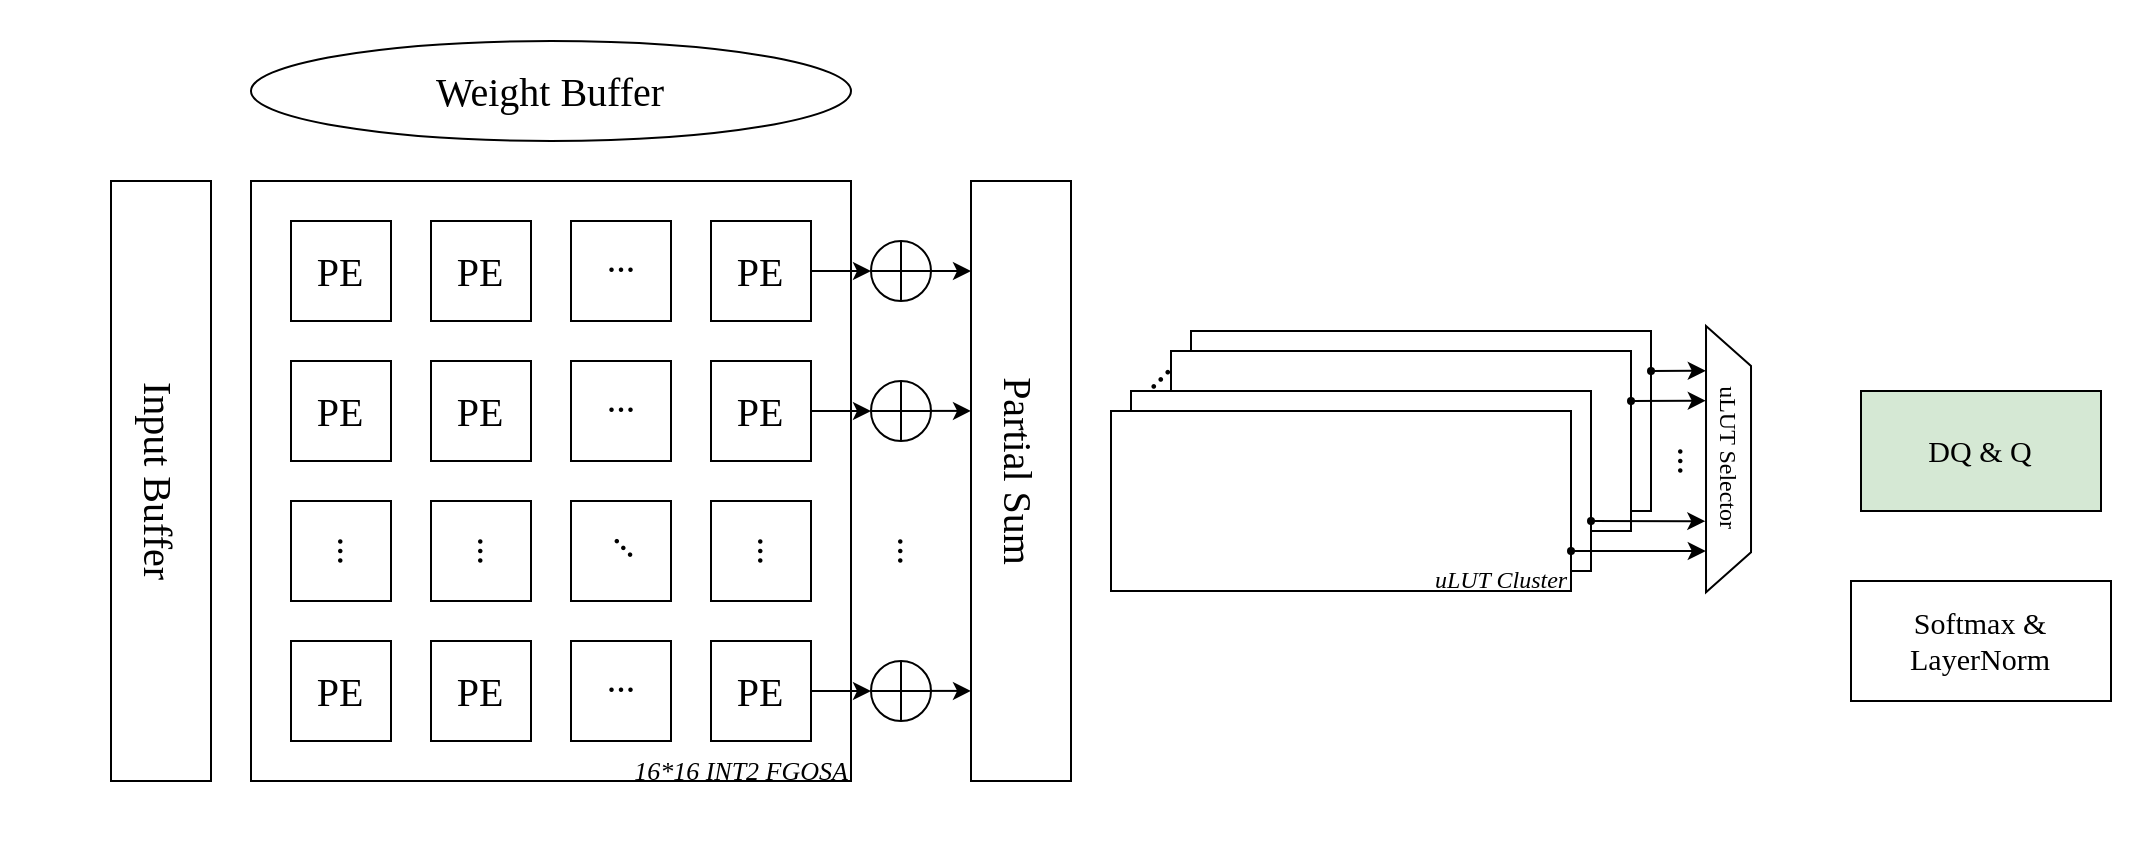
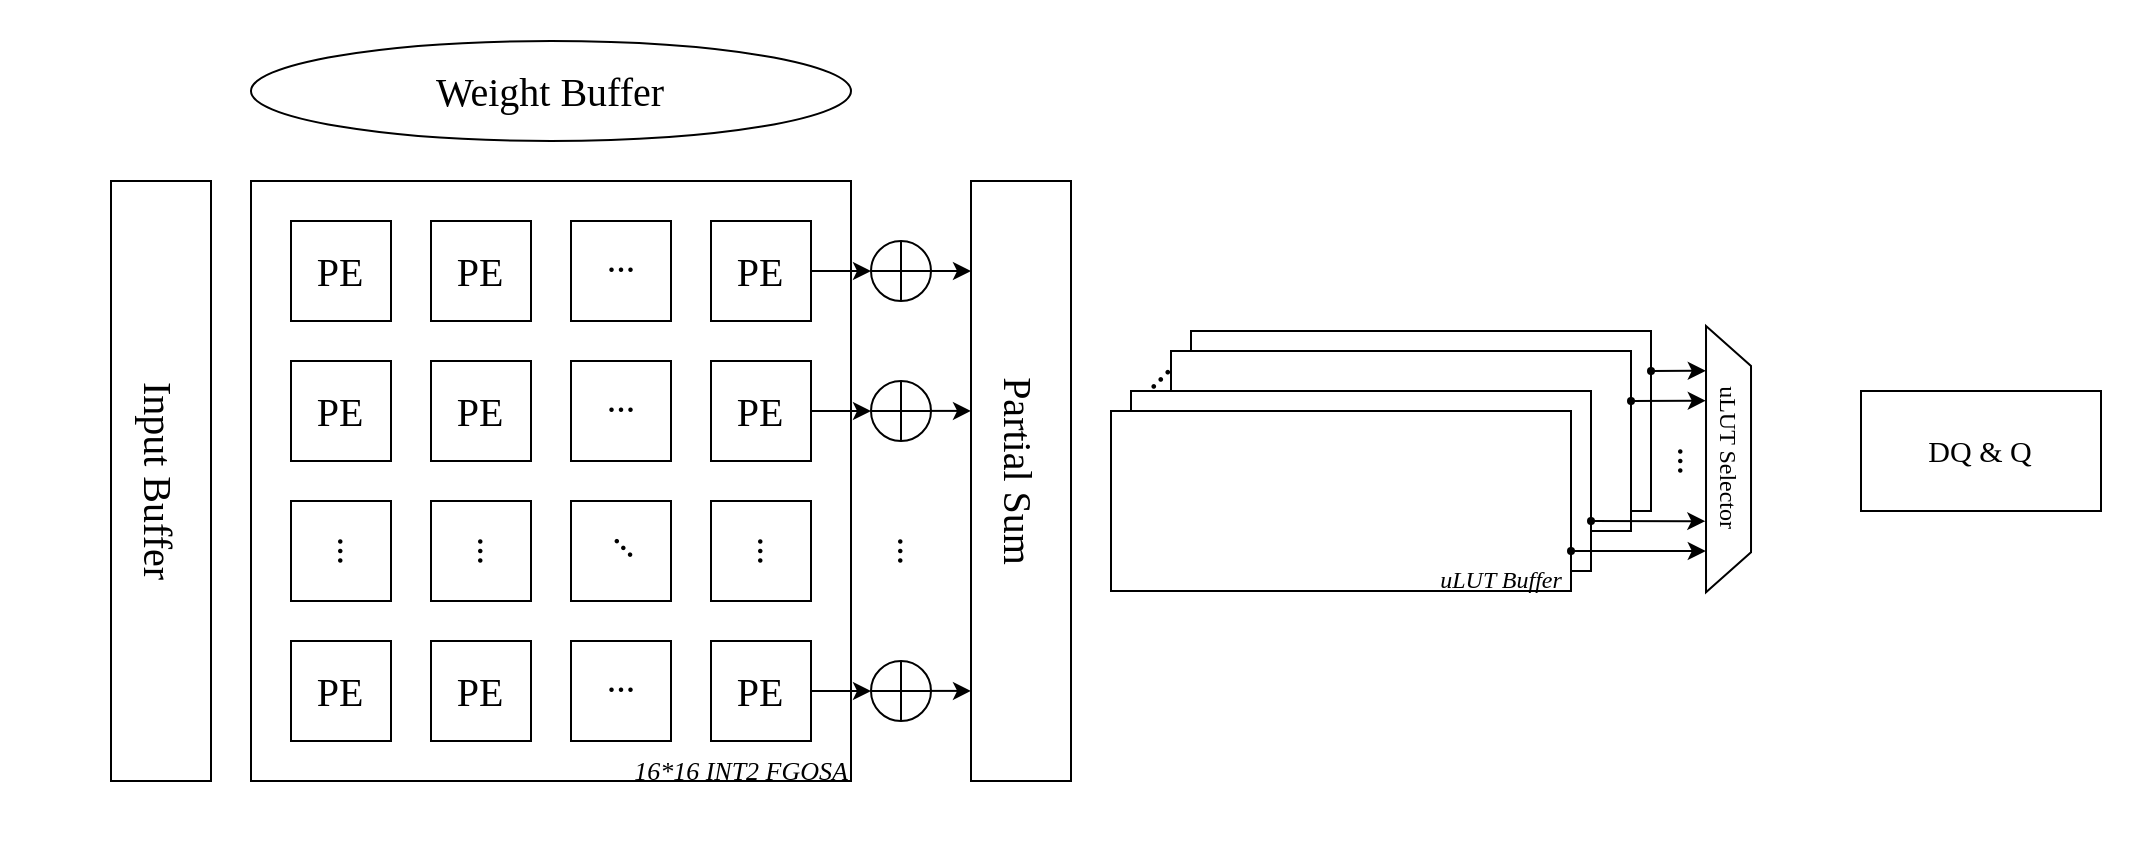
node "DQ & Q": fillcolor #d5e8d4 -> #ffffff
node "uLUT Cluster": label "uLUT Cluster" -> "uLUT Buffer"
node "Softmax & LayerNorm": removed
